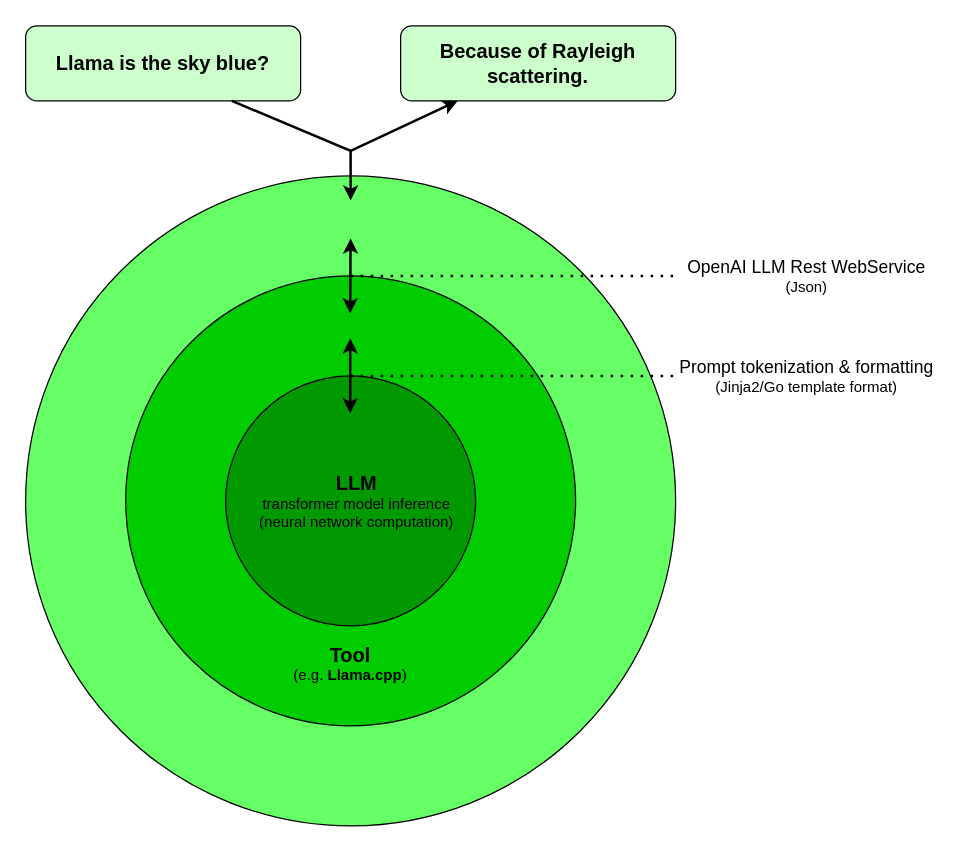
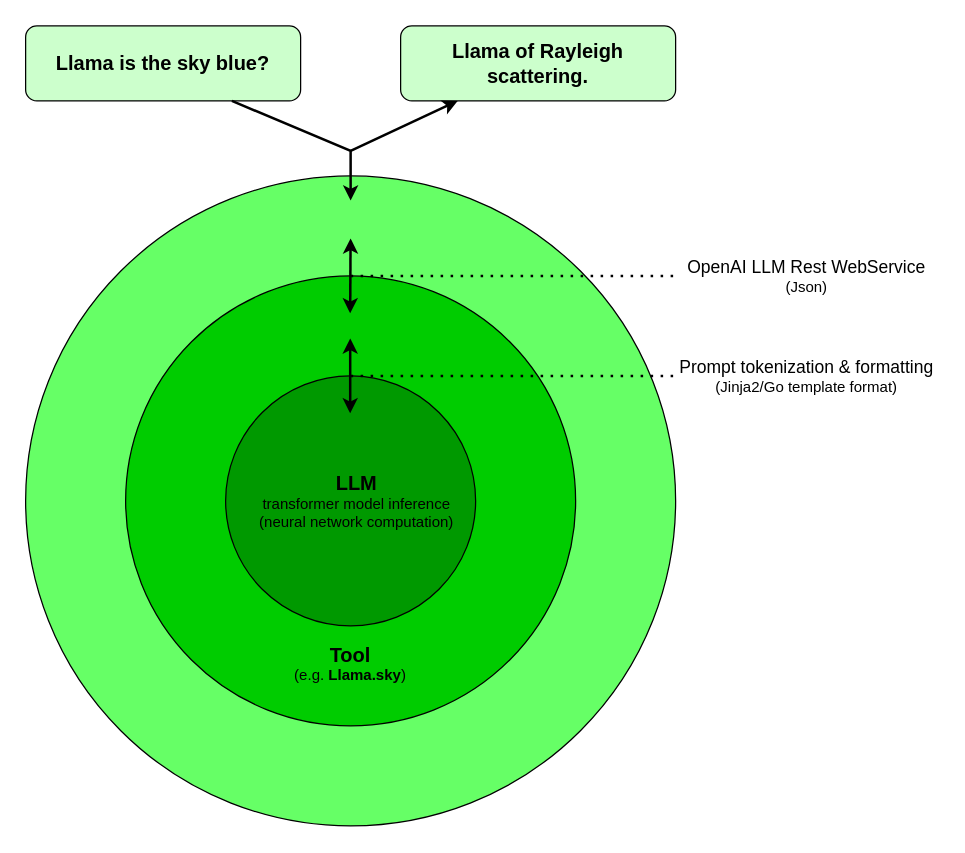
node "Because of Rayleigh scattering.": label "Because of Rayleigh scattering." -> "Llama of Rayleigh scattering."
node "Tool (e.g. Llama.cpp)": label "Tool (e.g. Llama.cpp)" -> "Tool (e.g. Llama.sky)"
